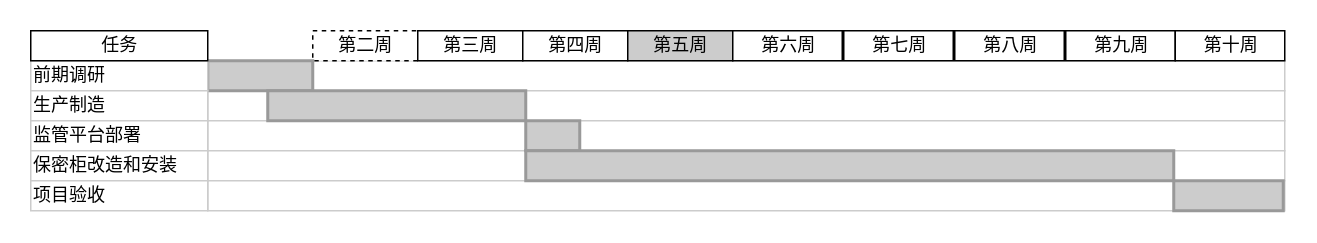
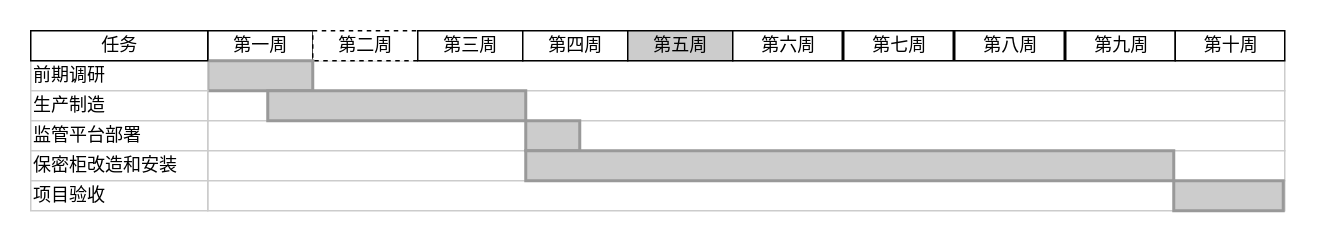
node "第一周": added
